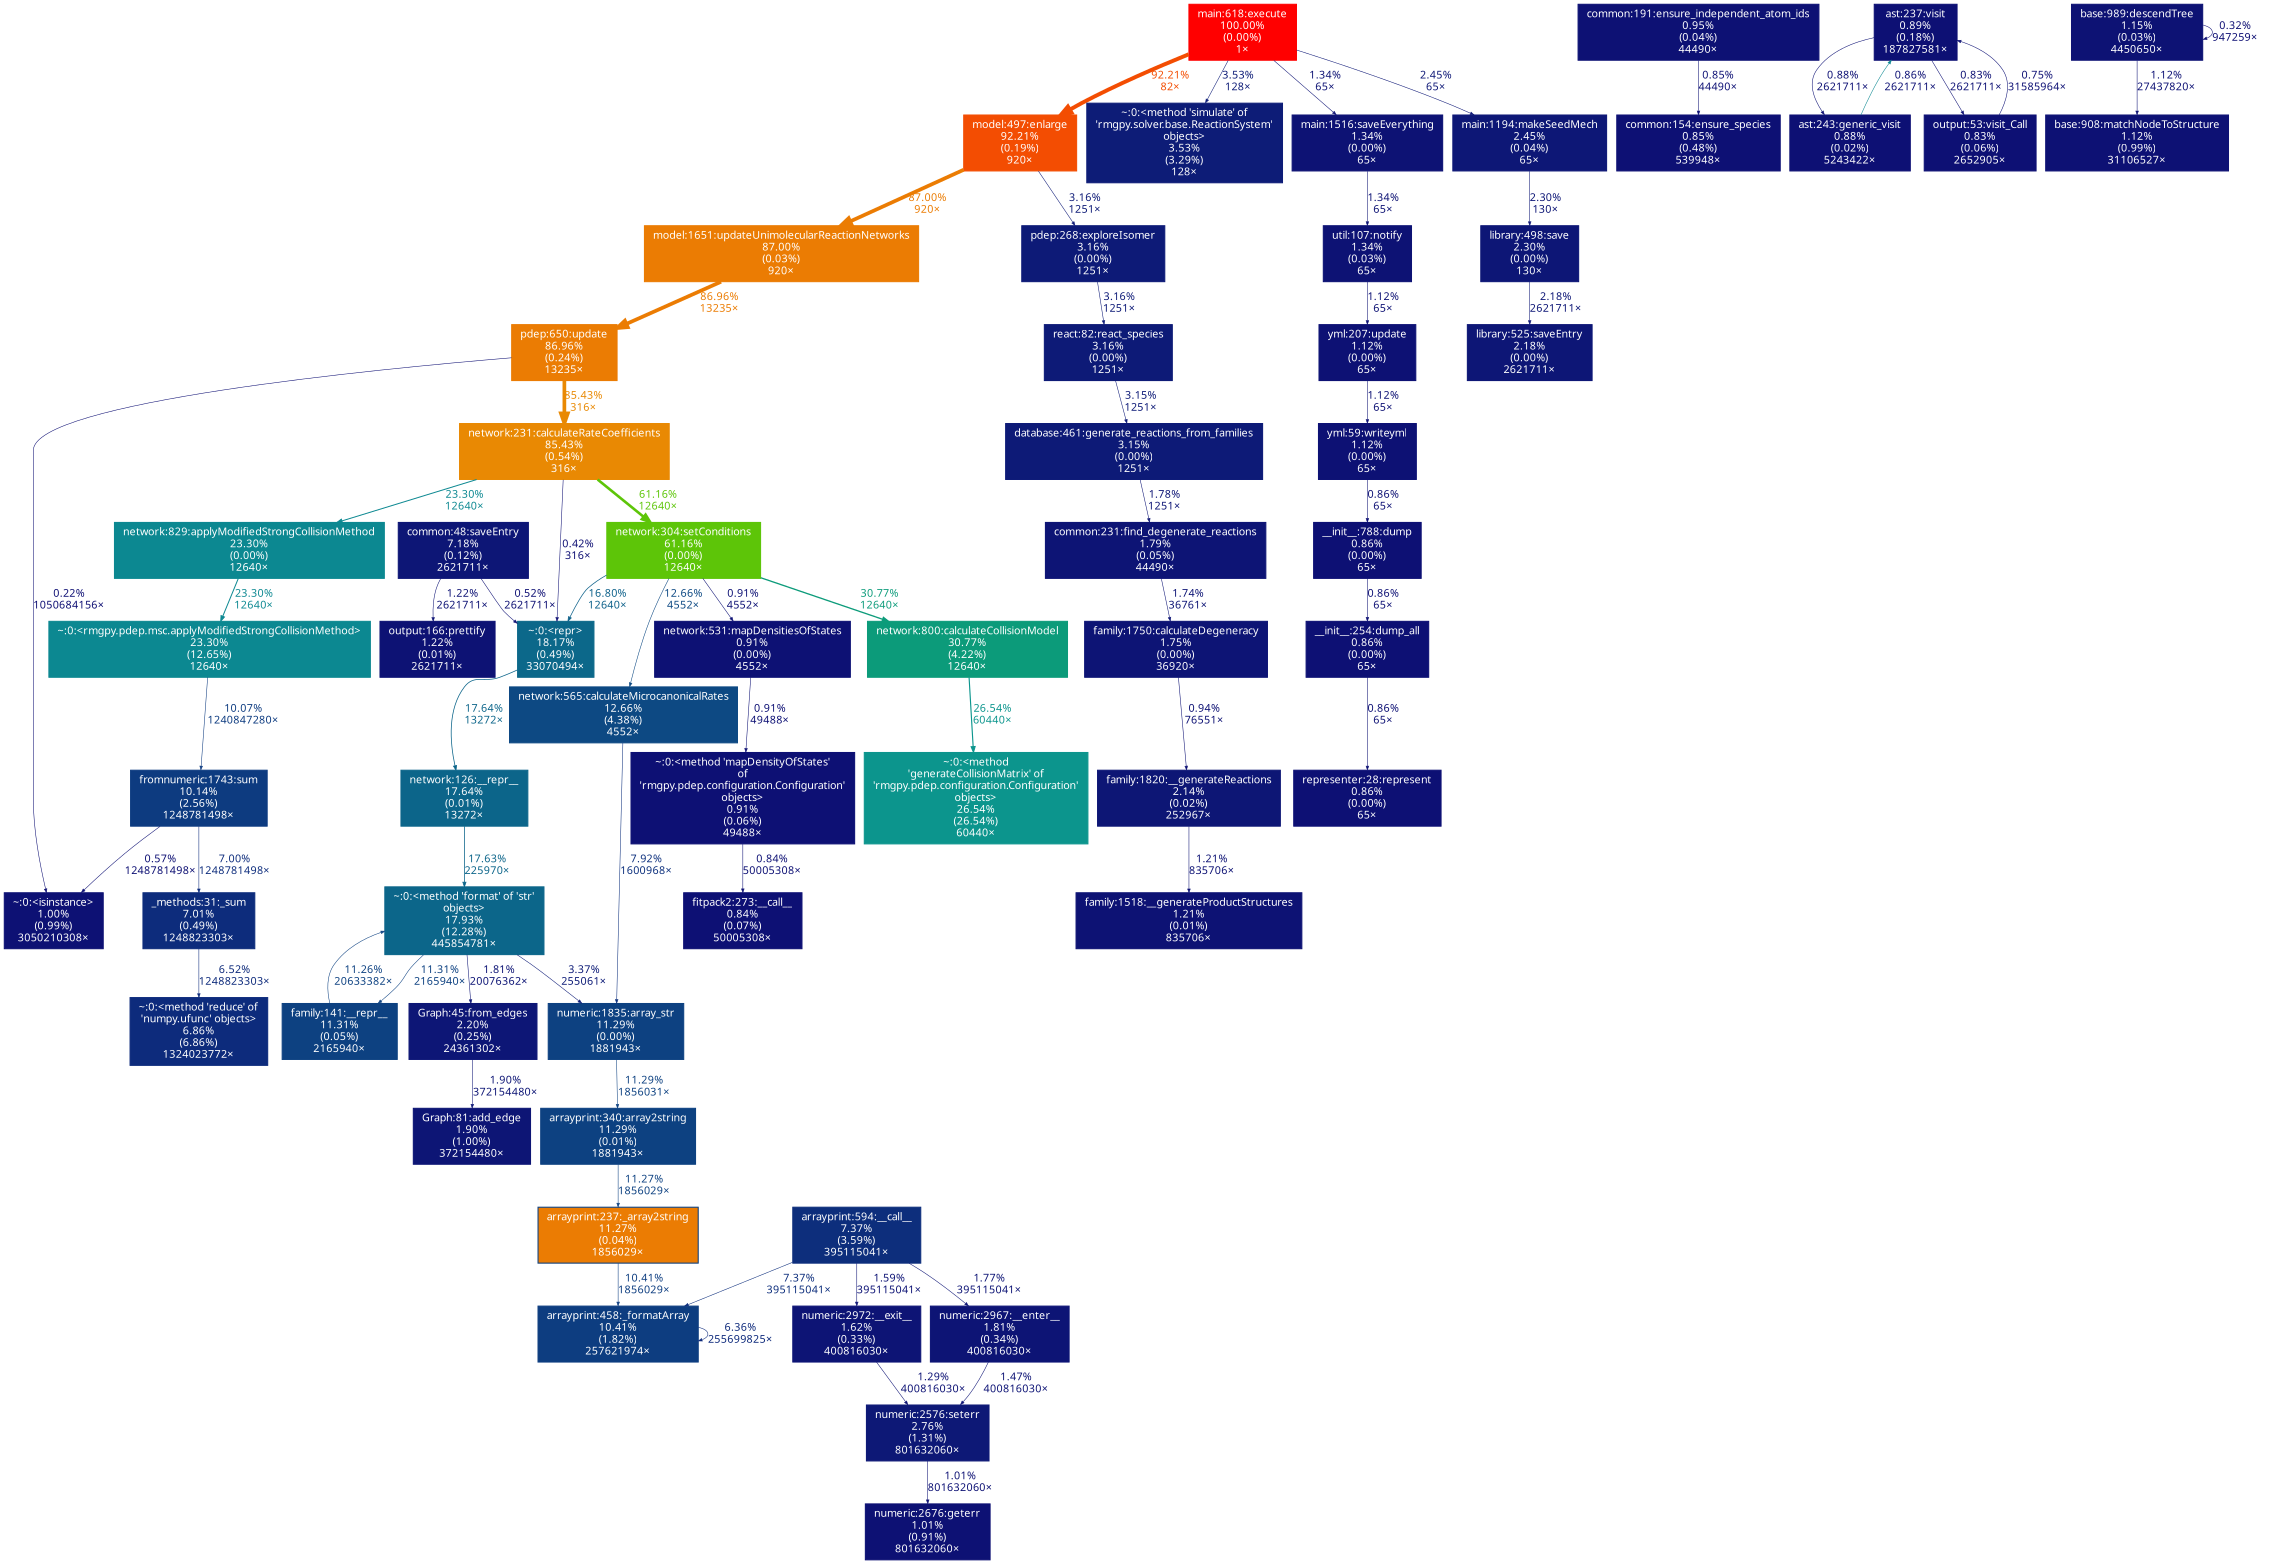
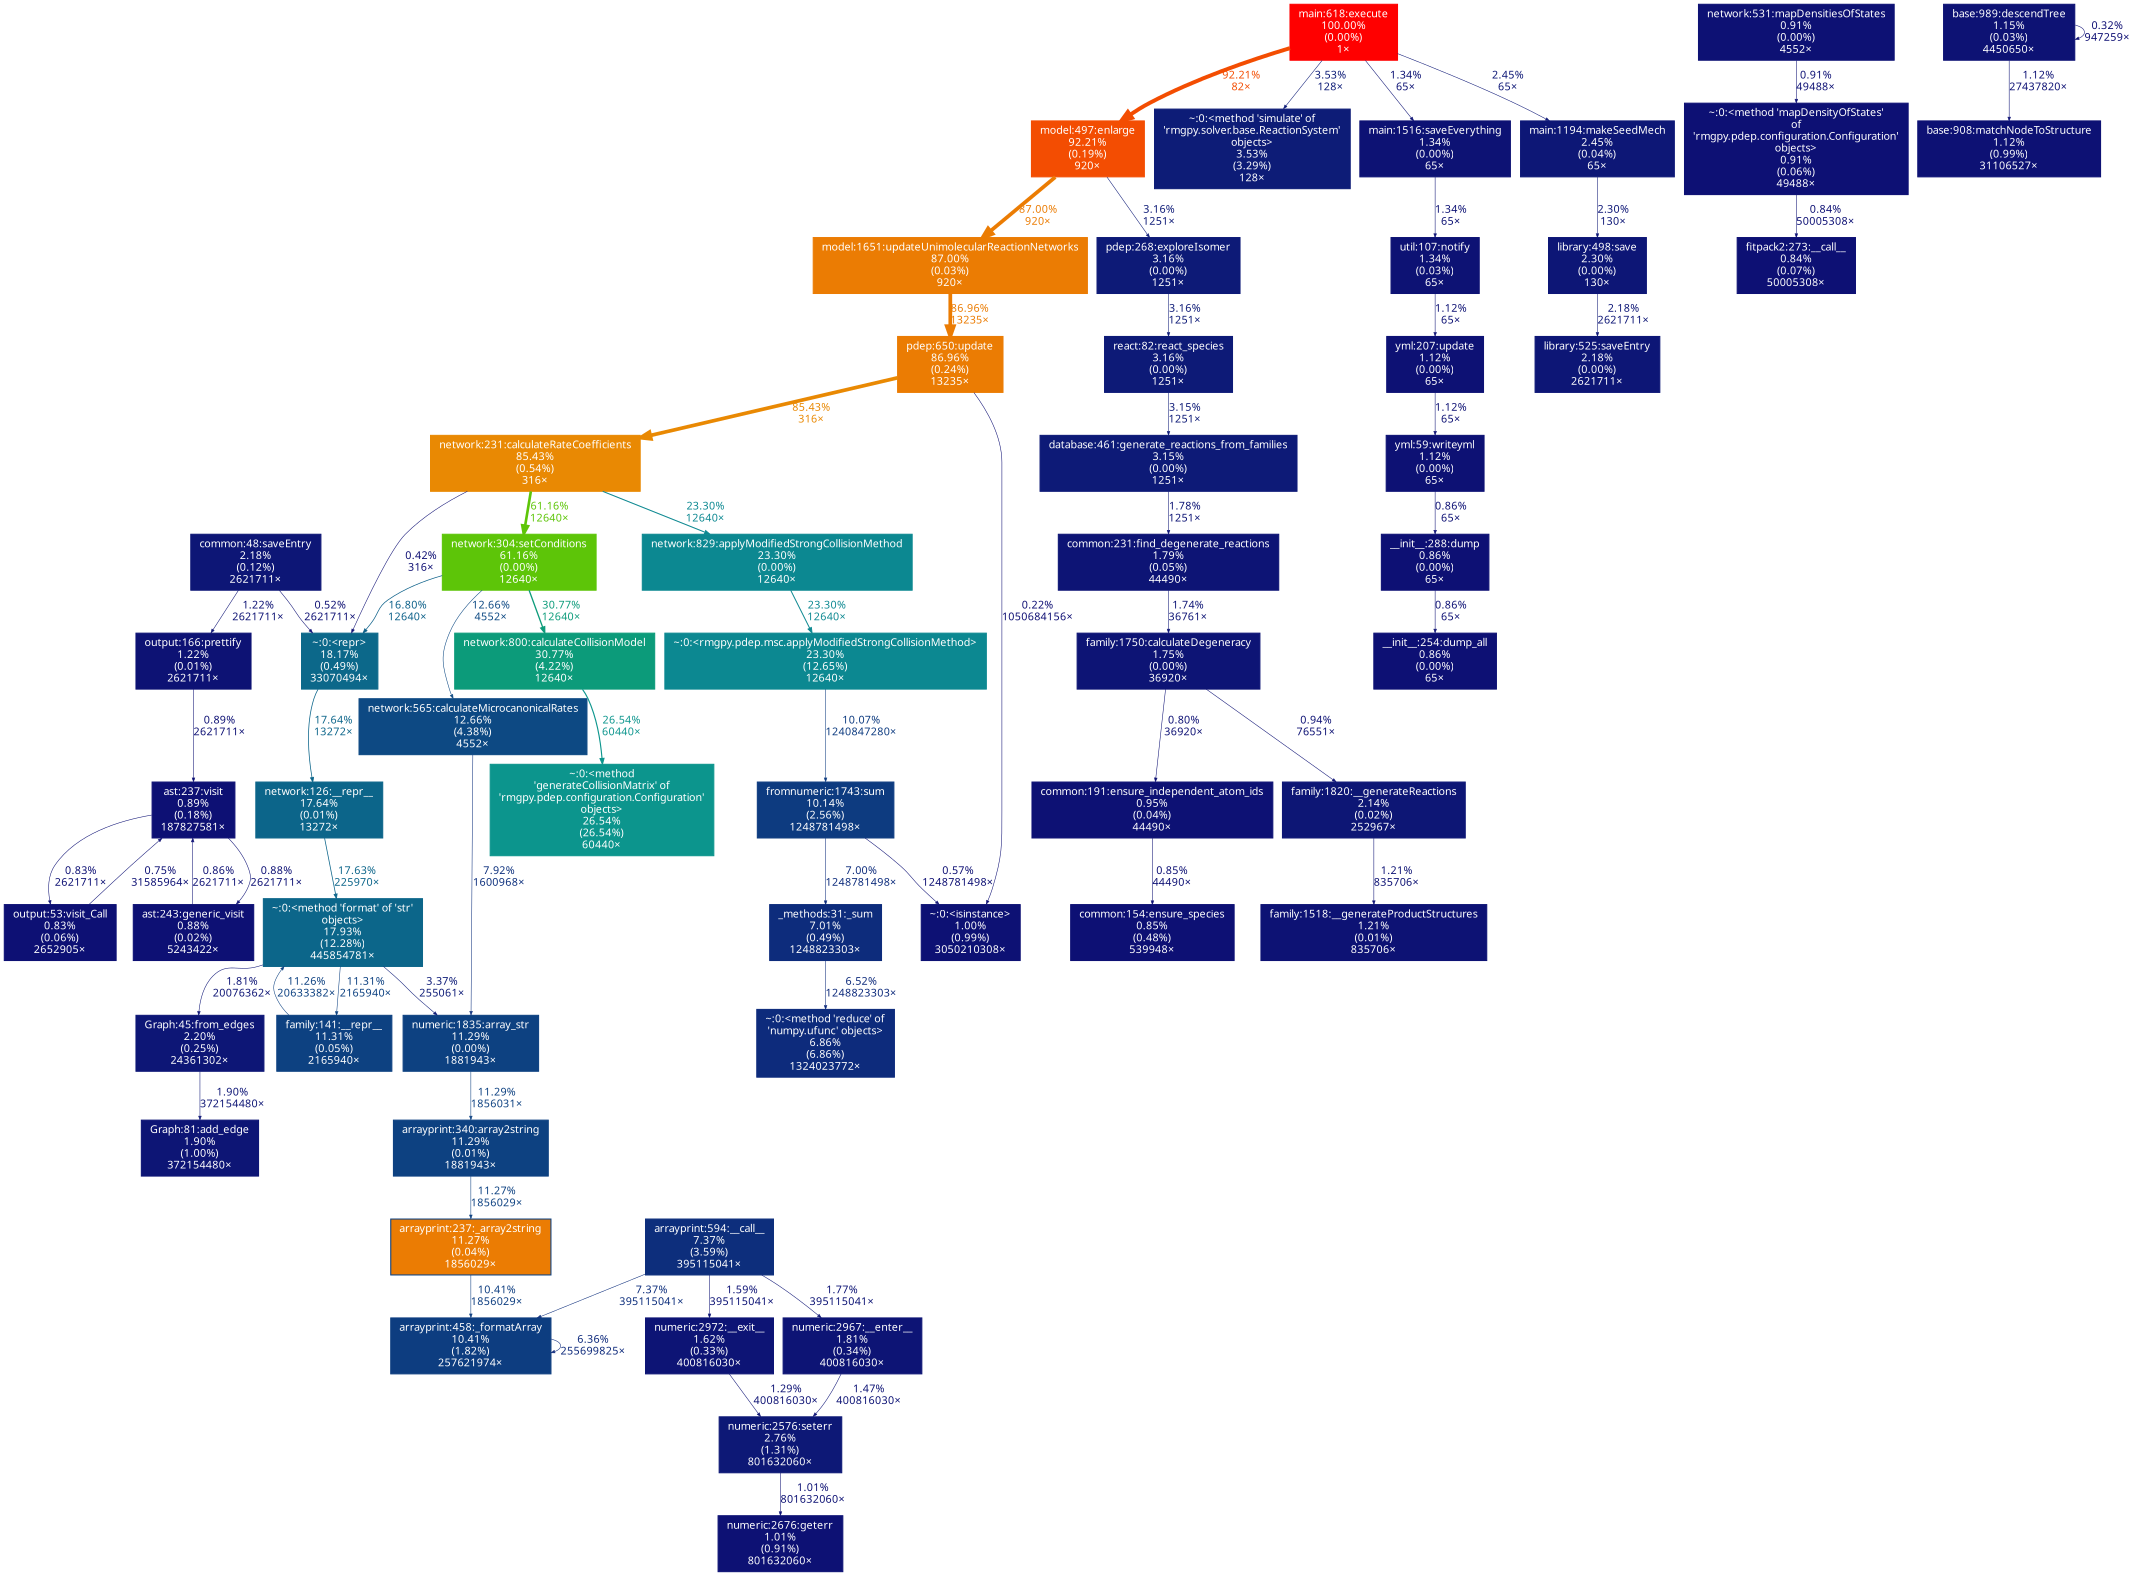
edge "ast:243:generic_visit 0.88% (0.02%) 5243422×" -> "ast:237:visit 0.89% (0.18%) 187827581×": color #0c8891 -> #0d1074
node "common:48:saveEntry 7.18% (0.12%) 2621711×": label "common:48:saveEntry 7.18% (0.12%) 2621711×" -> "common:48:saveEntry 2.18% (0.12%) 2621711×"
node "__init__:788:dump 0.86% (0.00%) 65×": label "__init__:788:dump 0.86% (0.00%) 65×" -> "__init__:288:dump 0.86% (0.00%) 65×"
edge "network:304:setConditions 61.16% (0.00%) 12640×" -> "network:531:mapDensitiesOfStates 0.91% (0.00%) 4552×": removed, label "0.91% 4552×"
edge "output:166:prettify 1.22% (0.01%) 2621711×" -> "ast:237:visit 0.89% (0.18%) 187827581×": added, label "0.89% 2621711×"
edge "family:1750:calculateDegeneracy 1.75% (0.00%) 36920×" -> "common:191:ensure_independent_atom_ids 0.95% (0.04%) 44490×": added, label "0.80% 36920×"
node "representer:28:represent 0.86% (0.00%) 65×": removed
